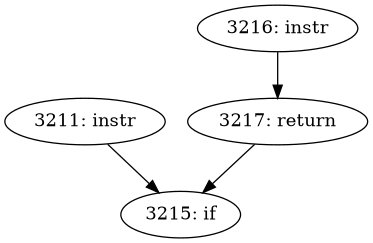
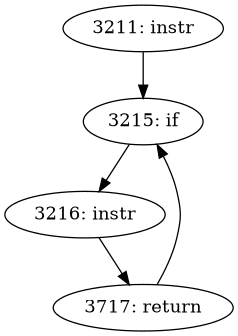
node "3217: return": label "3217: return" -> "3717: return"
edge "3215: if" -> "3216: instr": added
